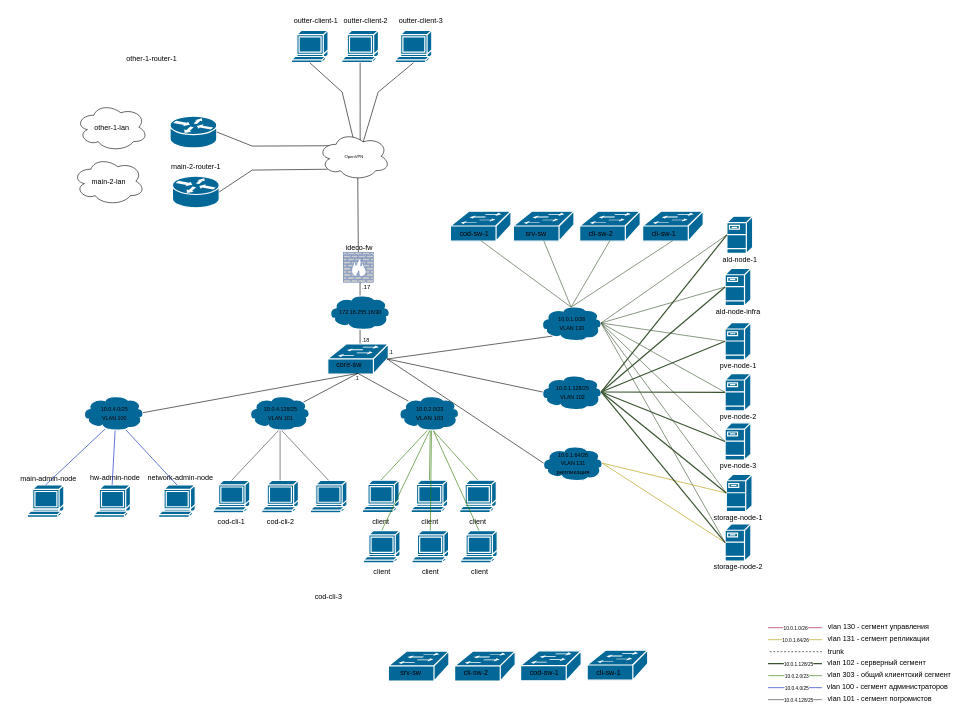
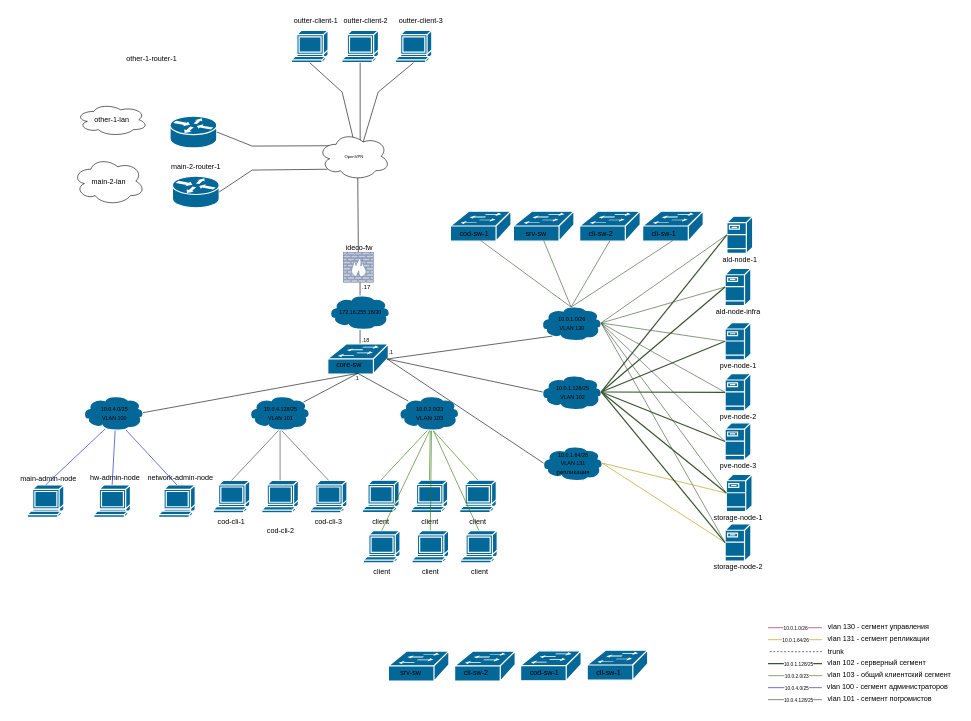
node "other-1-lan": size 72x48 -> 72x33
node "cod-cli-2": moved (281, 522) -> (281, 531)
node "cod-cli-3": moved (329, 597) -> (329, 522)
node "vlan 303 - общий клиентский сегмент": label "vlan 303 - общий клиентский сегмент" -> "vlan 103 - общий клиентский сегмент"
